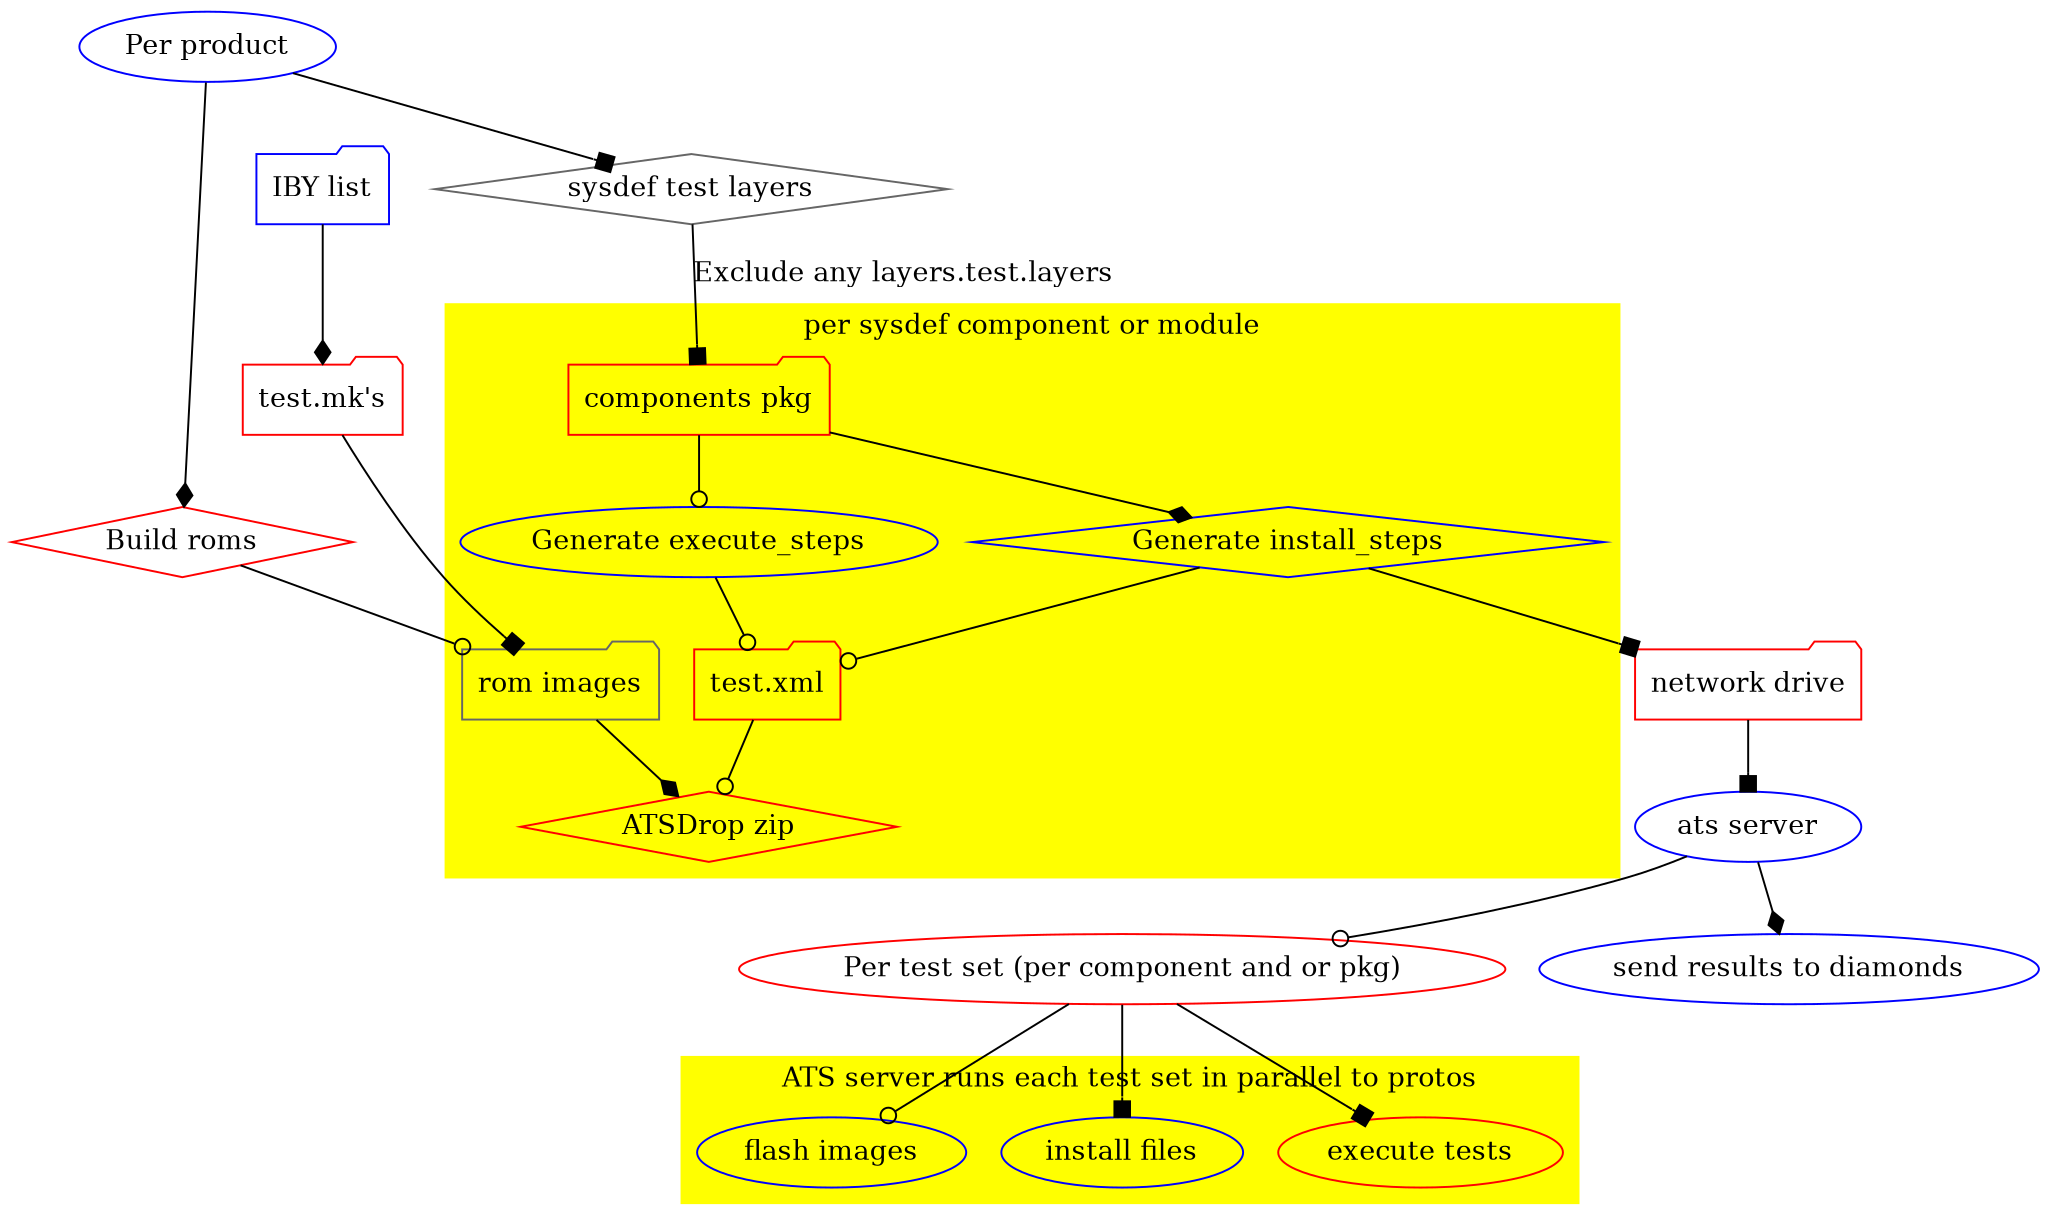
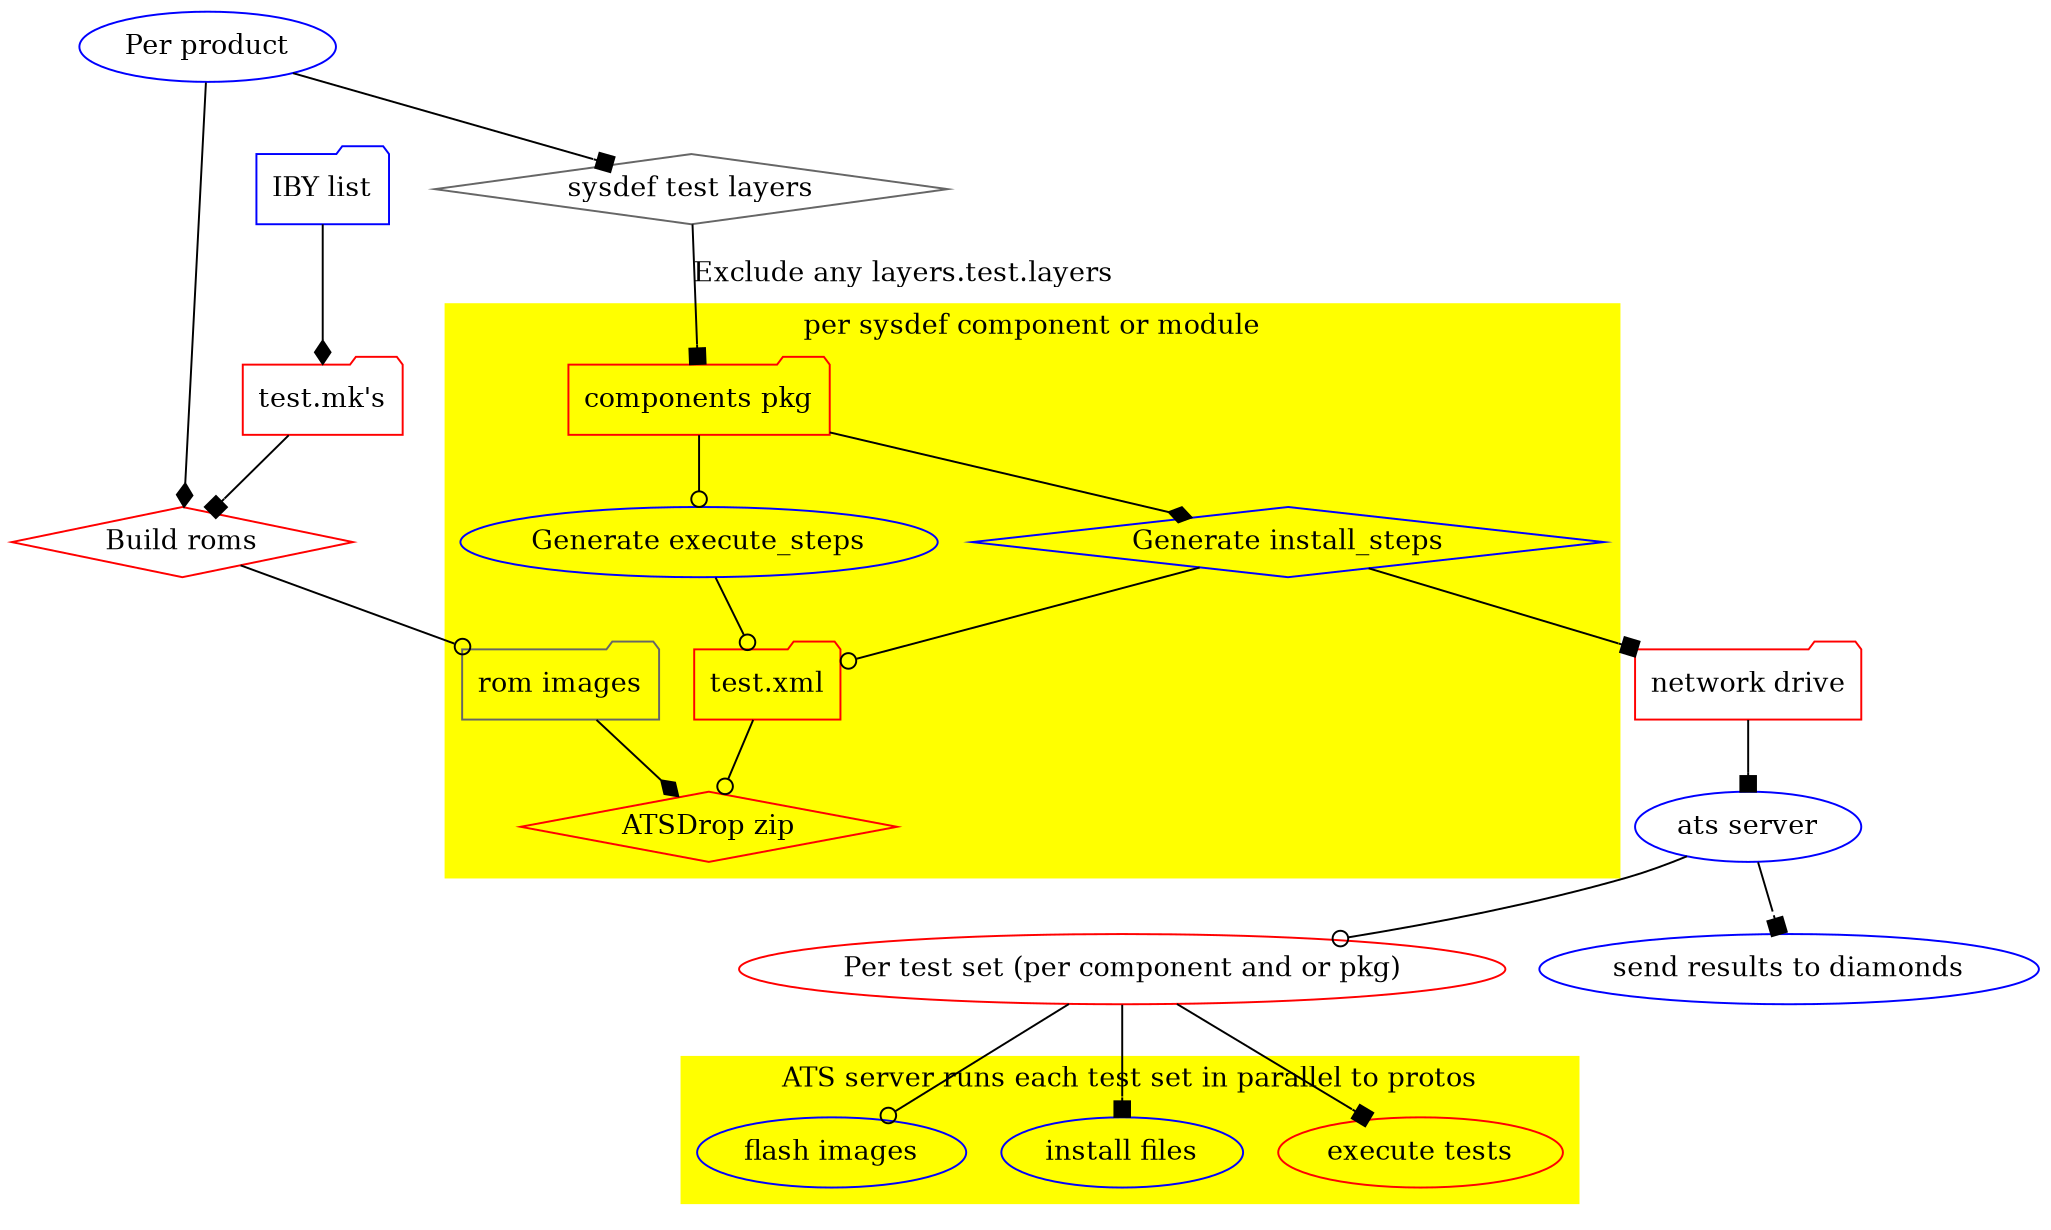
edge "test.mk's" -> "rom images": now "test.mk's" -> "Build roms"
edge "ats server" -> "send results to diamonds": arrowhead diamond -> box
